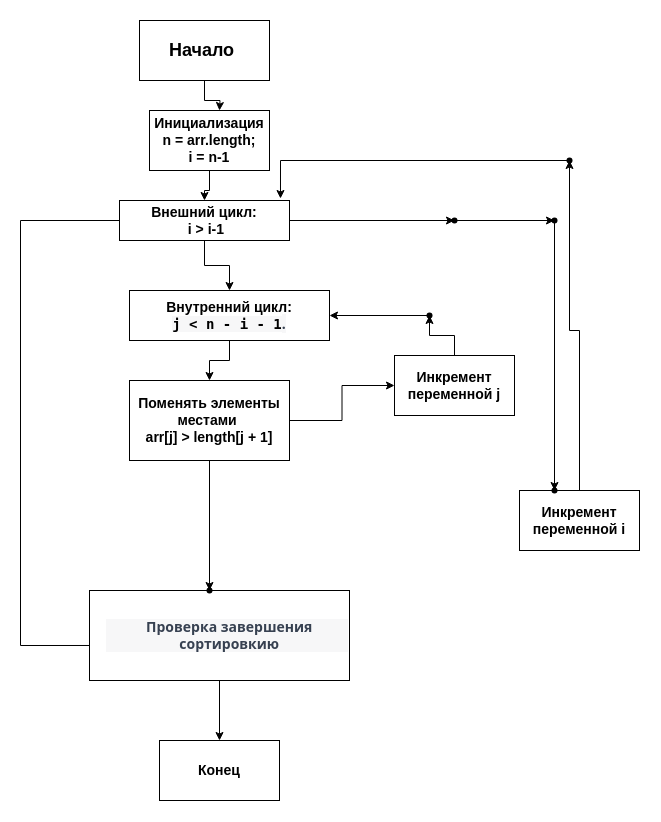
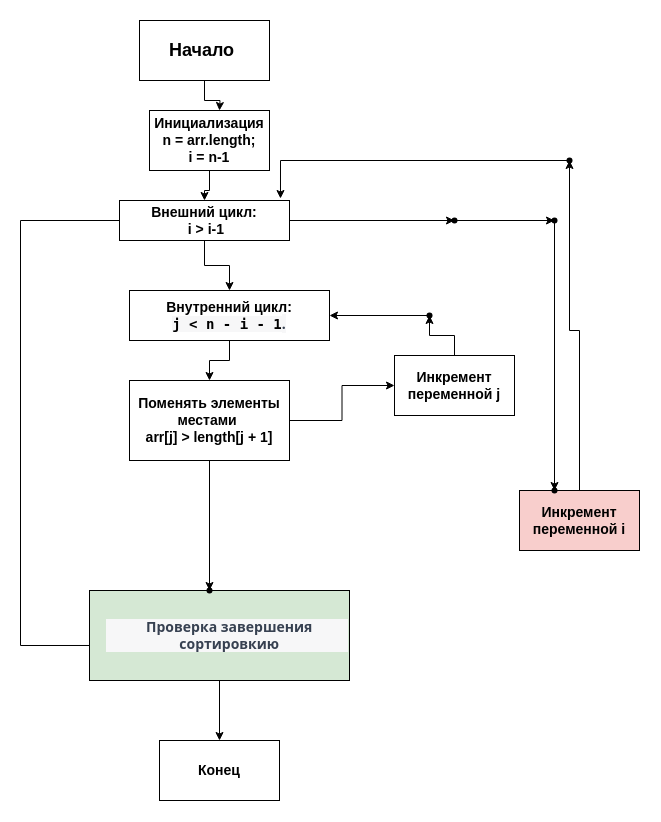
node "Инкремент переменной i": fillcolor #ffffff -> #f8cecc
node "Проверка завершения сортировкию": fillcolor #ffffff -> #d5e8d4
